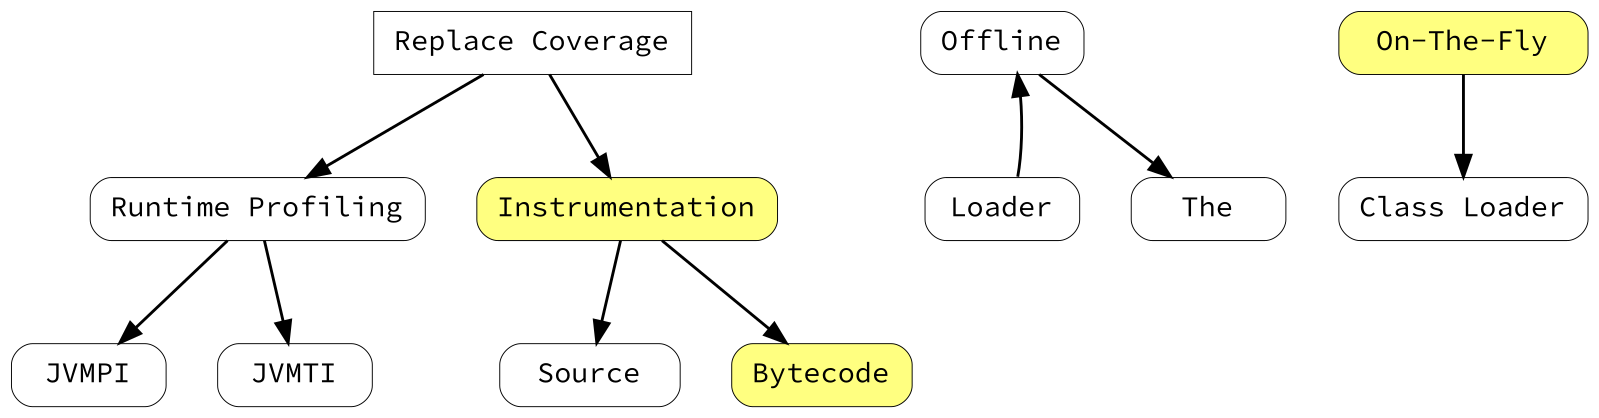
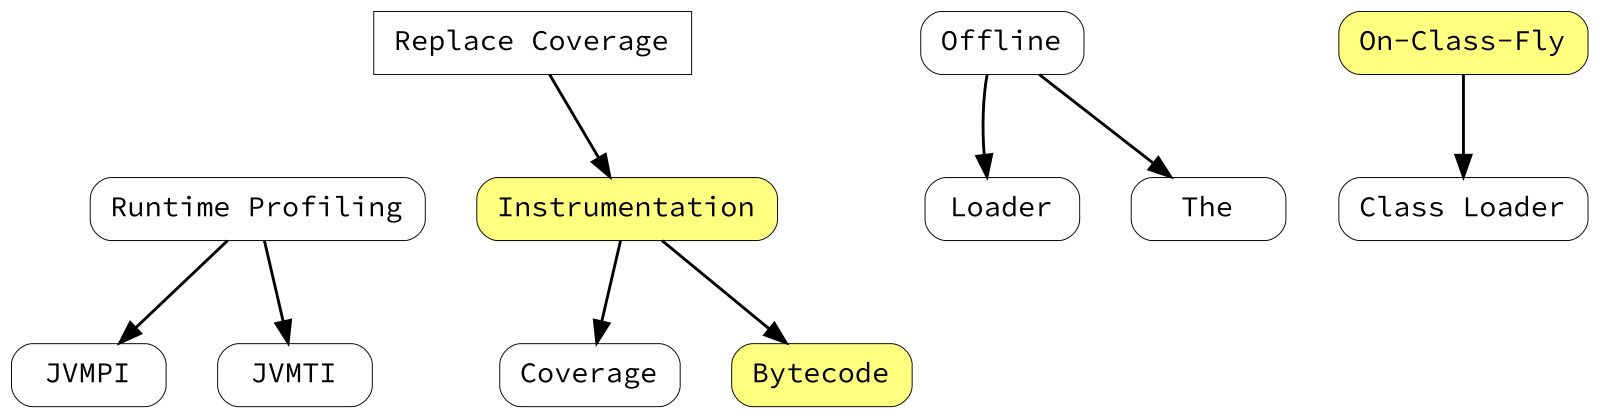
node "On-The-Fly": label "On-The-Fly" -> "On-Class-Fly"
edge "Replace Coverage" -> "Runtime Profiling": removed
edge "Loader" -> "Offline": reversed
node "Source": label "Source" -> "Coverage"
